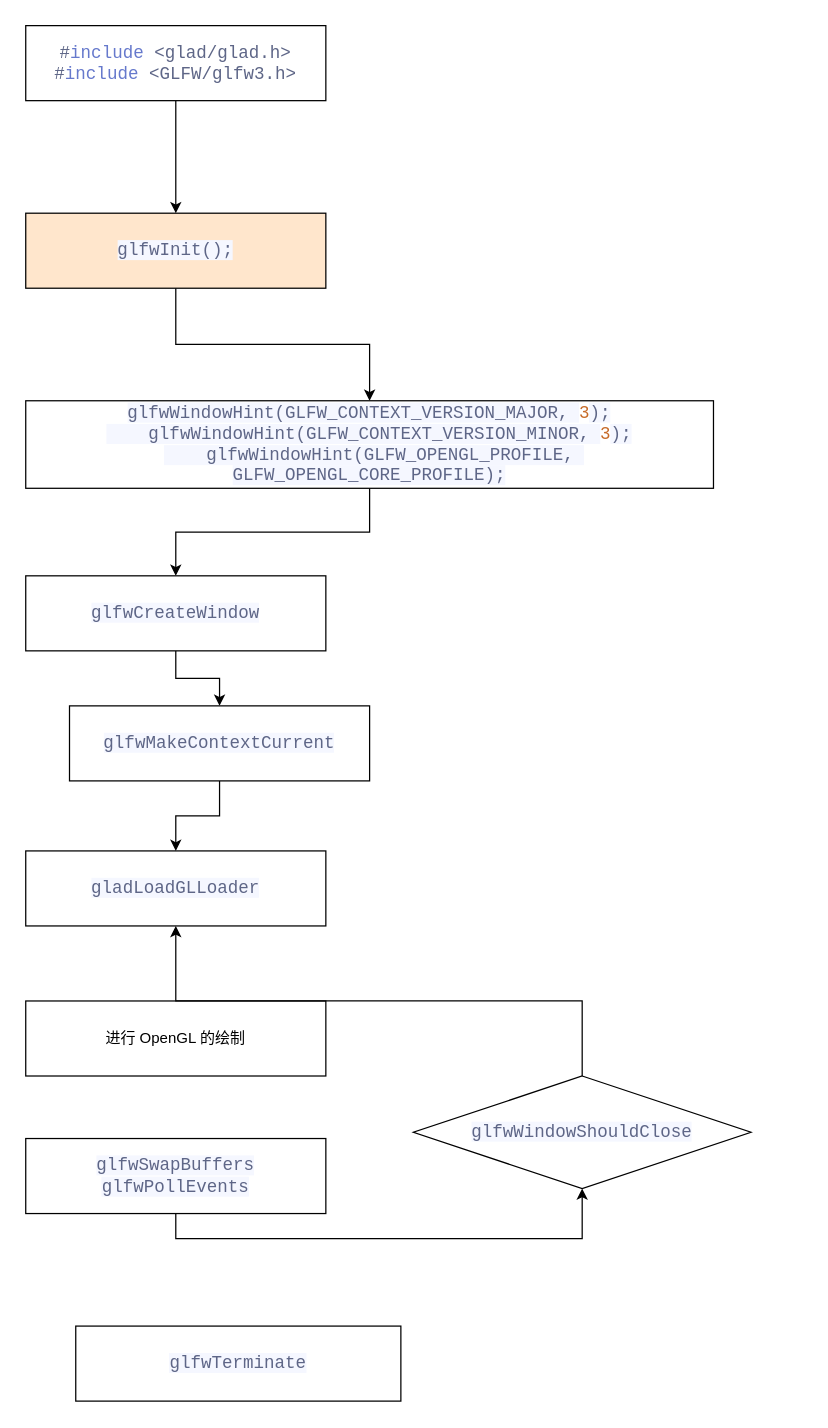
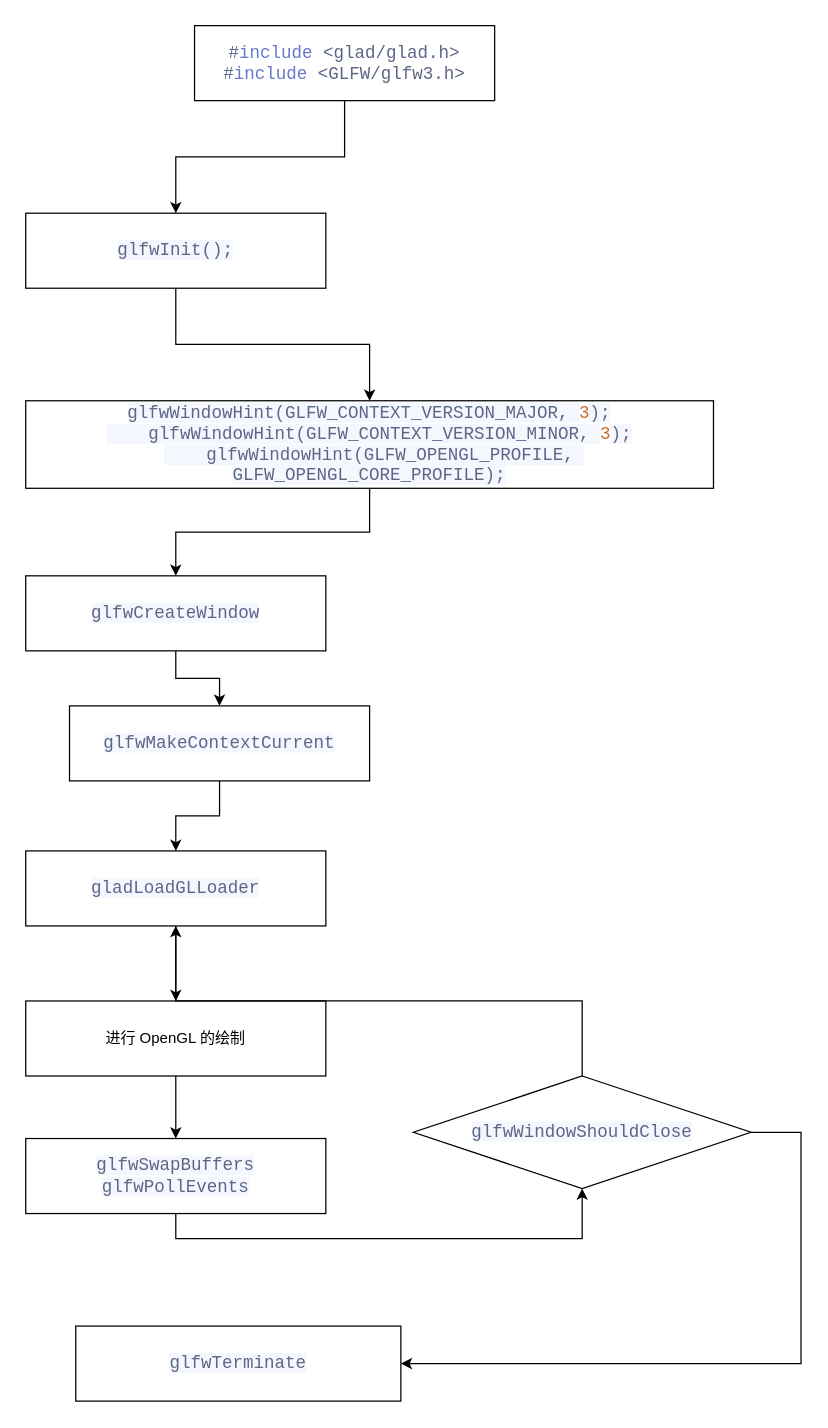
node "#include <glad/glad.h> #include <GLFW/glfw3.h>": moved (176, 63) -> (344, 63)
node "glfwInit();": fillcolor #ffe6cc -> #ffffff
edge "gladLoadGLLoader" -> "进行 OpenGL 的绘制": added
edge "进行 OpenGL 的绘制" -> "glfwSwapBuffers glfwPollEvents": added
edge "glfwWindowShouldClose" -> "glfwTerminate": added
